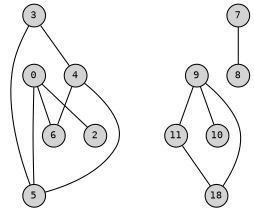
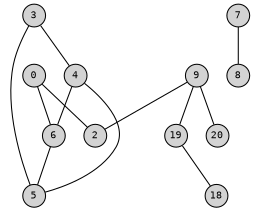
edge "9" -- "18": now "9" -- "2"
edge "0" -- "5": now "6" -- "5"
node "11": label "11" -> "19"
node "10": label "10" -> "20"
